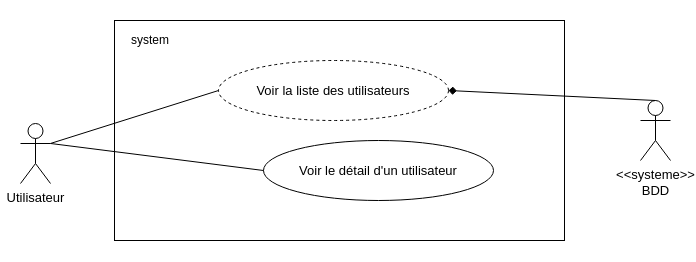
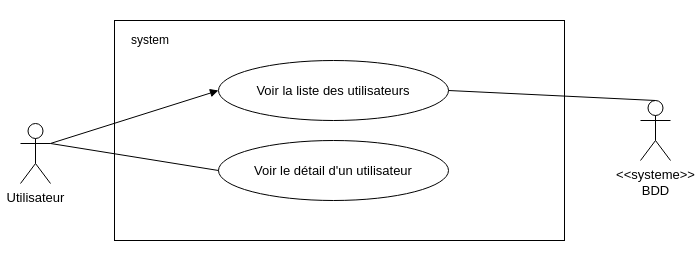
node "Voir la liste des utilisateurs": style dashed -> solid
edge "<<systeme>> BDD" -> "Voir la liste des utilisateurs": arrowhead diamond -> none
edge "Voir la liste des utilisateurs" -- "Utilisateur": arrowhead none -> block
node "Voir le détail d'un utilisateur": moved (379, 171) -> (334, 171)
